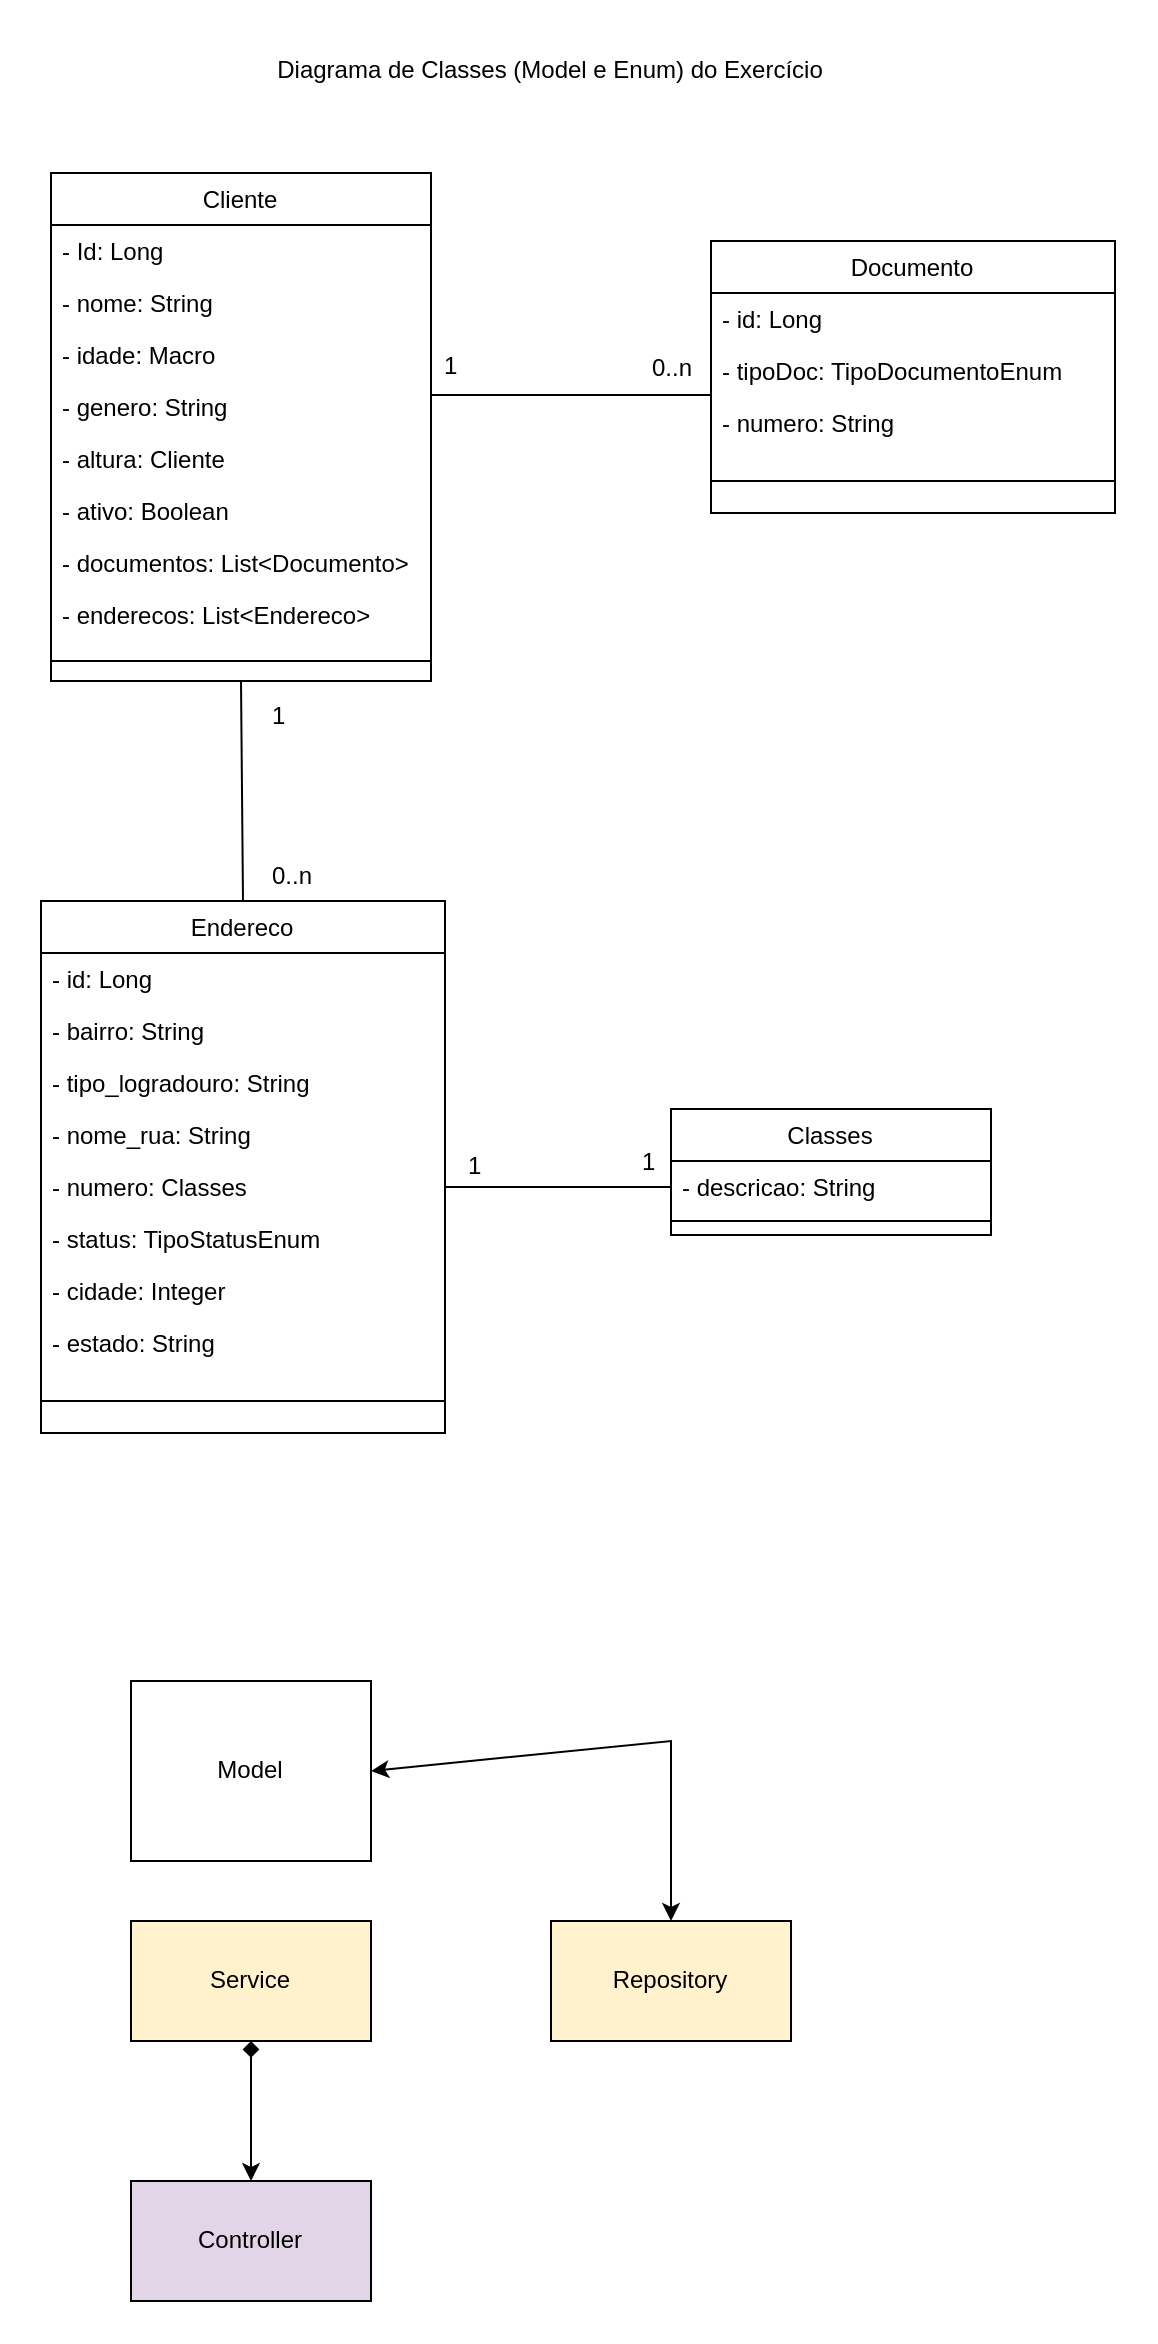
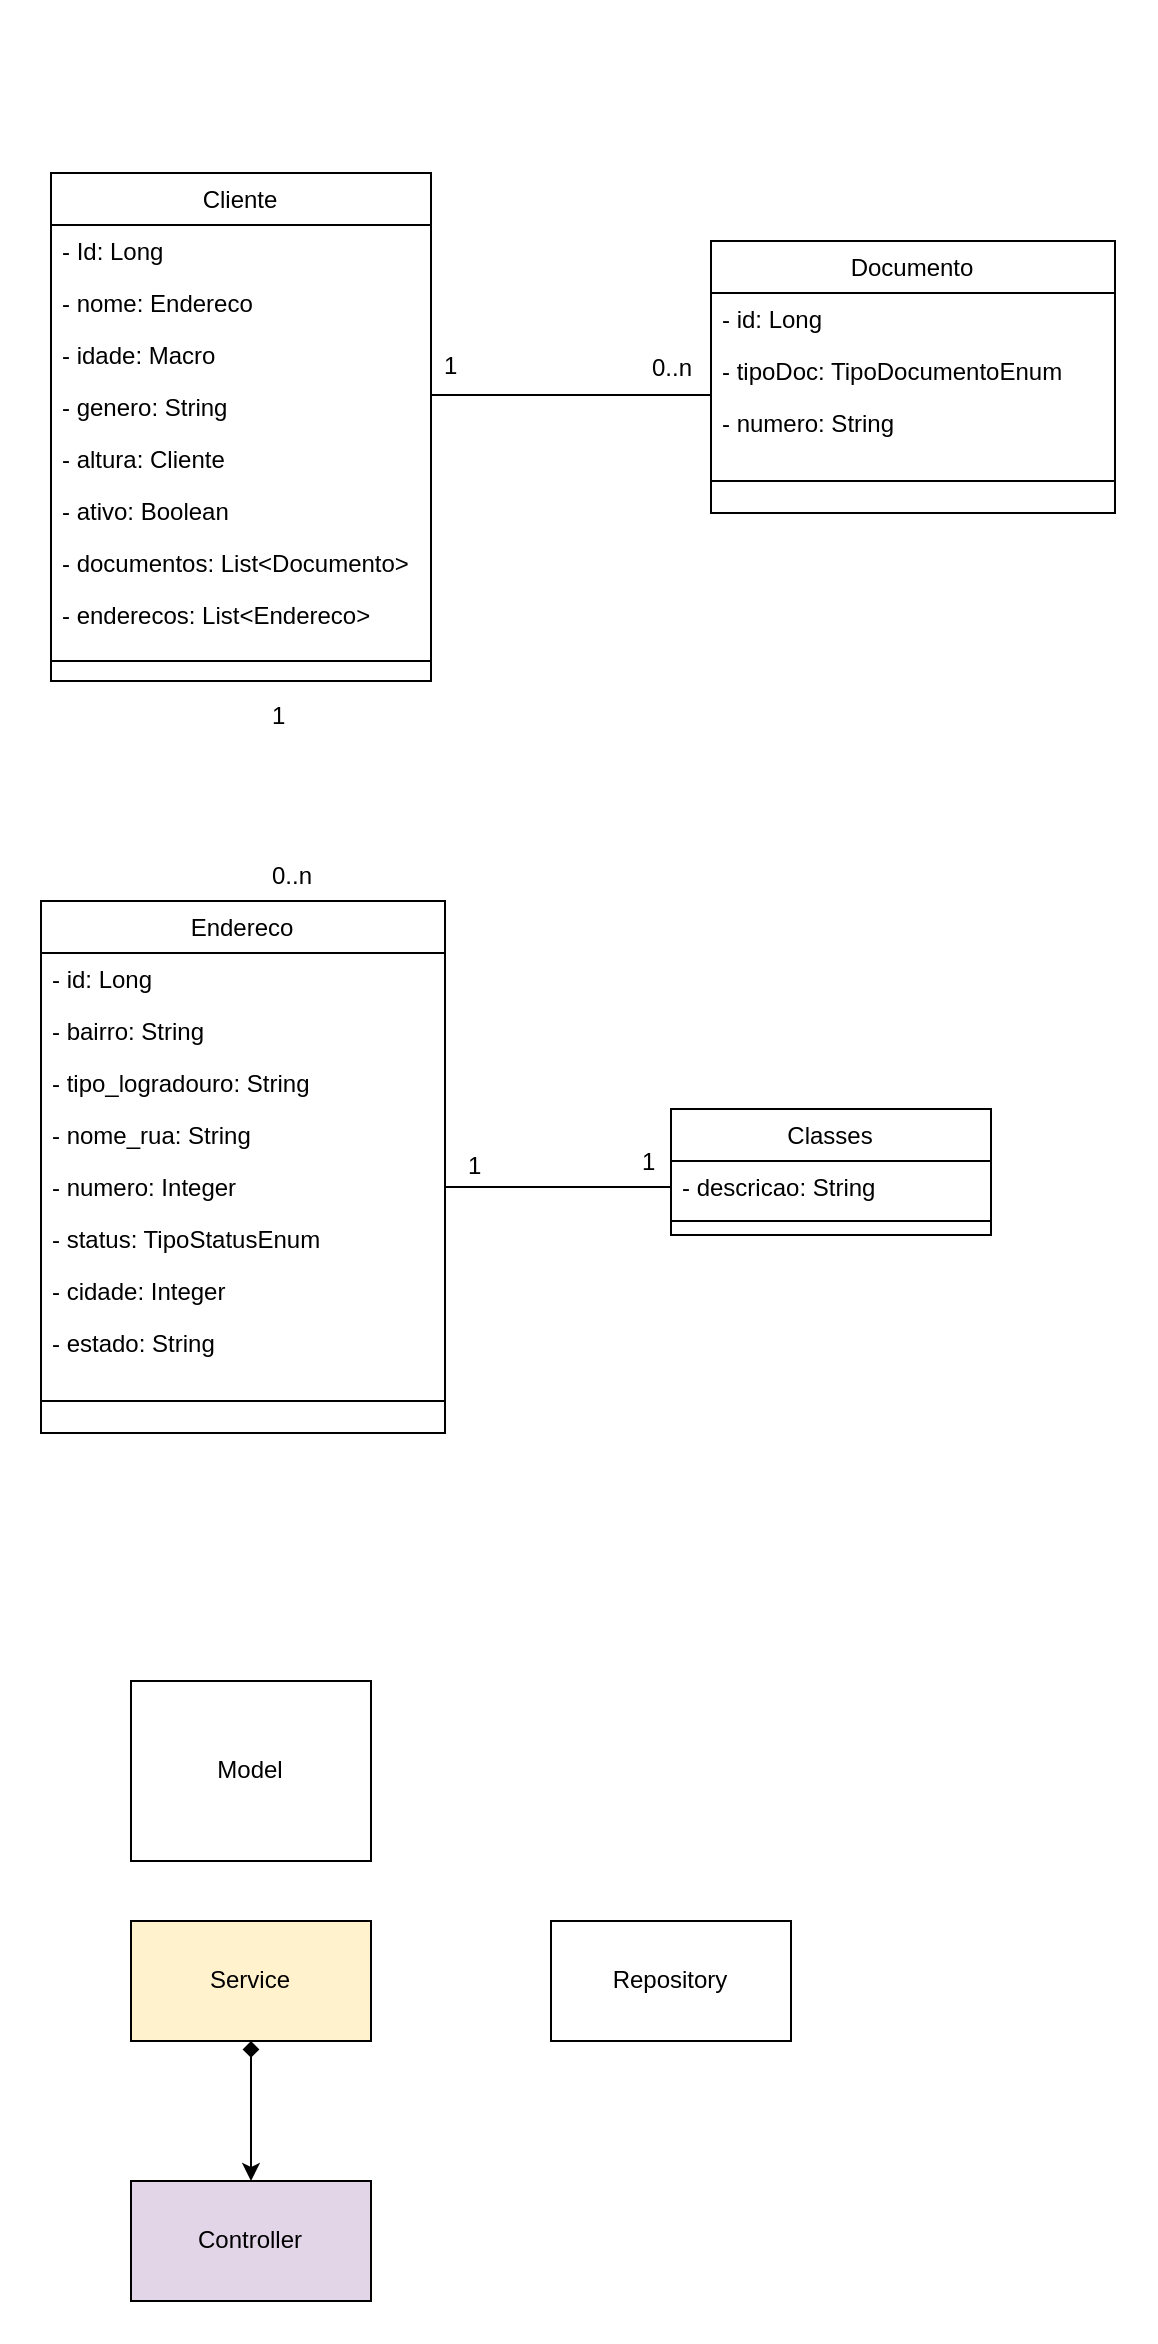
node "Diagrama de Classes (Model e Enum) do Exercício": removed
node "- nome: String": label "- nome: String" -> "- nome: Endereco"
edge "Cliente" -- "Endereco": removed
node "- numero: Classes": label "- numero: Classes" -> "- numero: Integer"
edge "Model" -- "Repository": removed
node "Repository": fillcolor #fff2cc -> #ffffff
